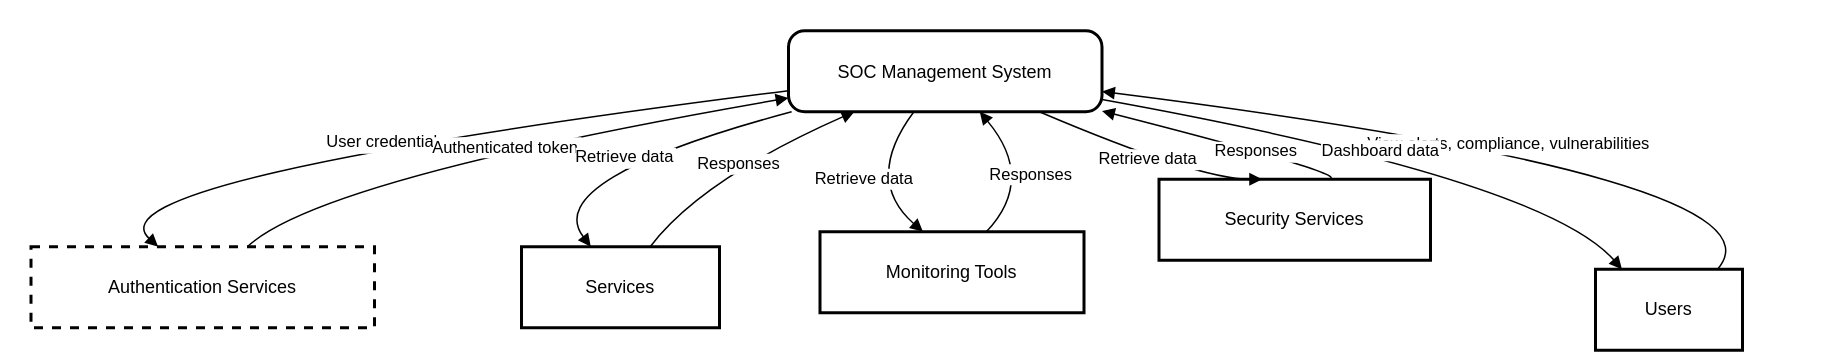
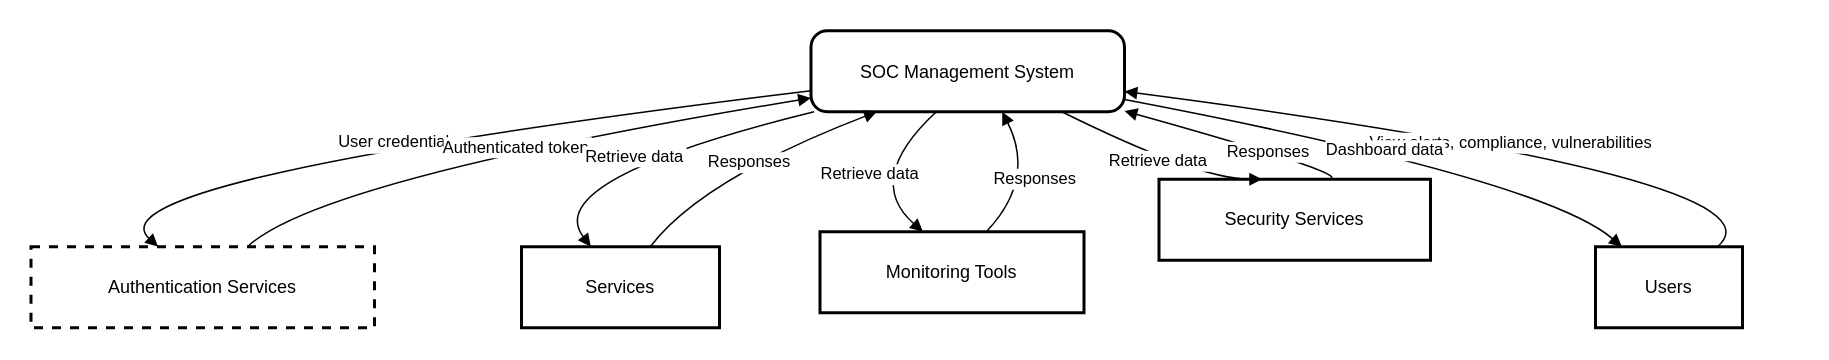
node "SOC Management System": moved (945, 71) -> (968, 71)
node "Users": moved (1669, 310) -> (1669, 287)
